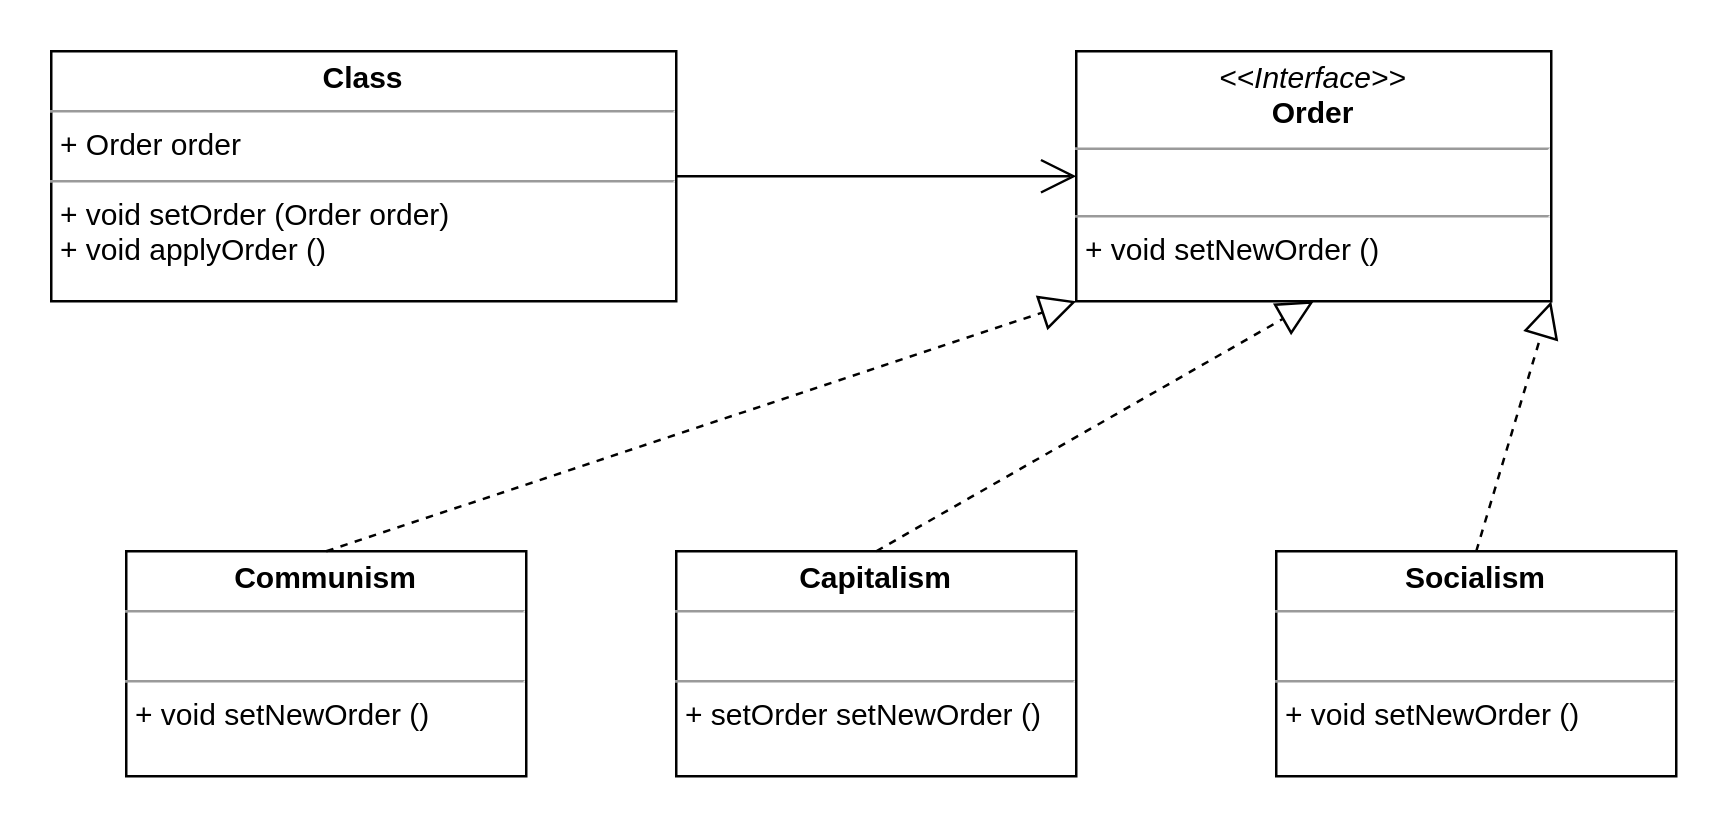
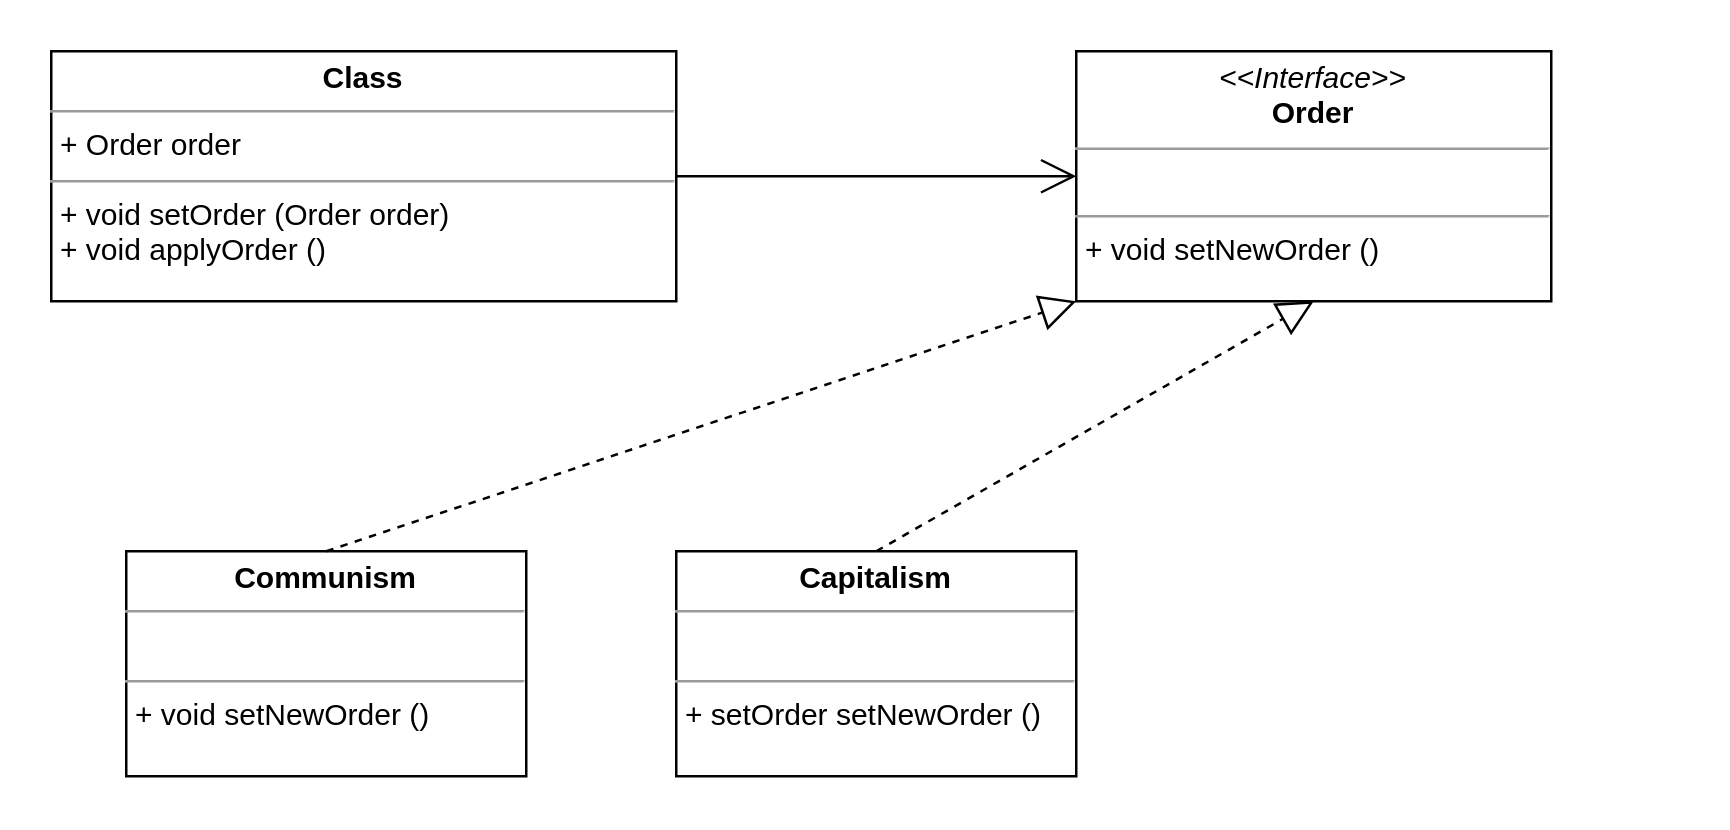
edge "Socialism + void setNewOrder ()" -> "<<Interface>> Order + void setNewOrder ()": removed
node "Socialism + void setNewOrder ()": removed
